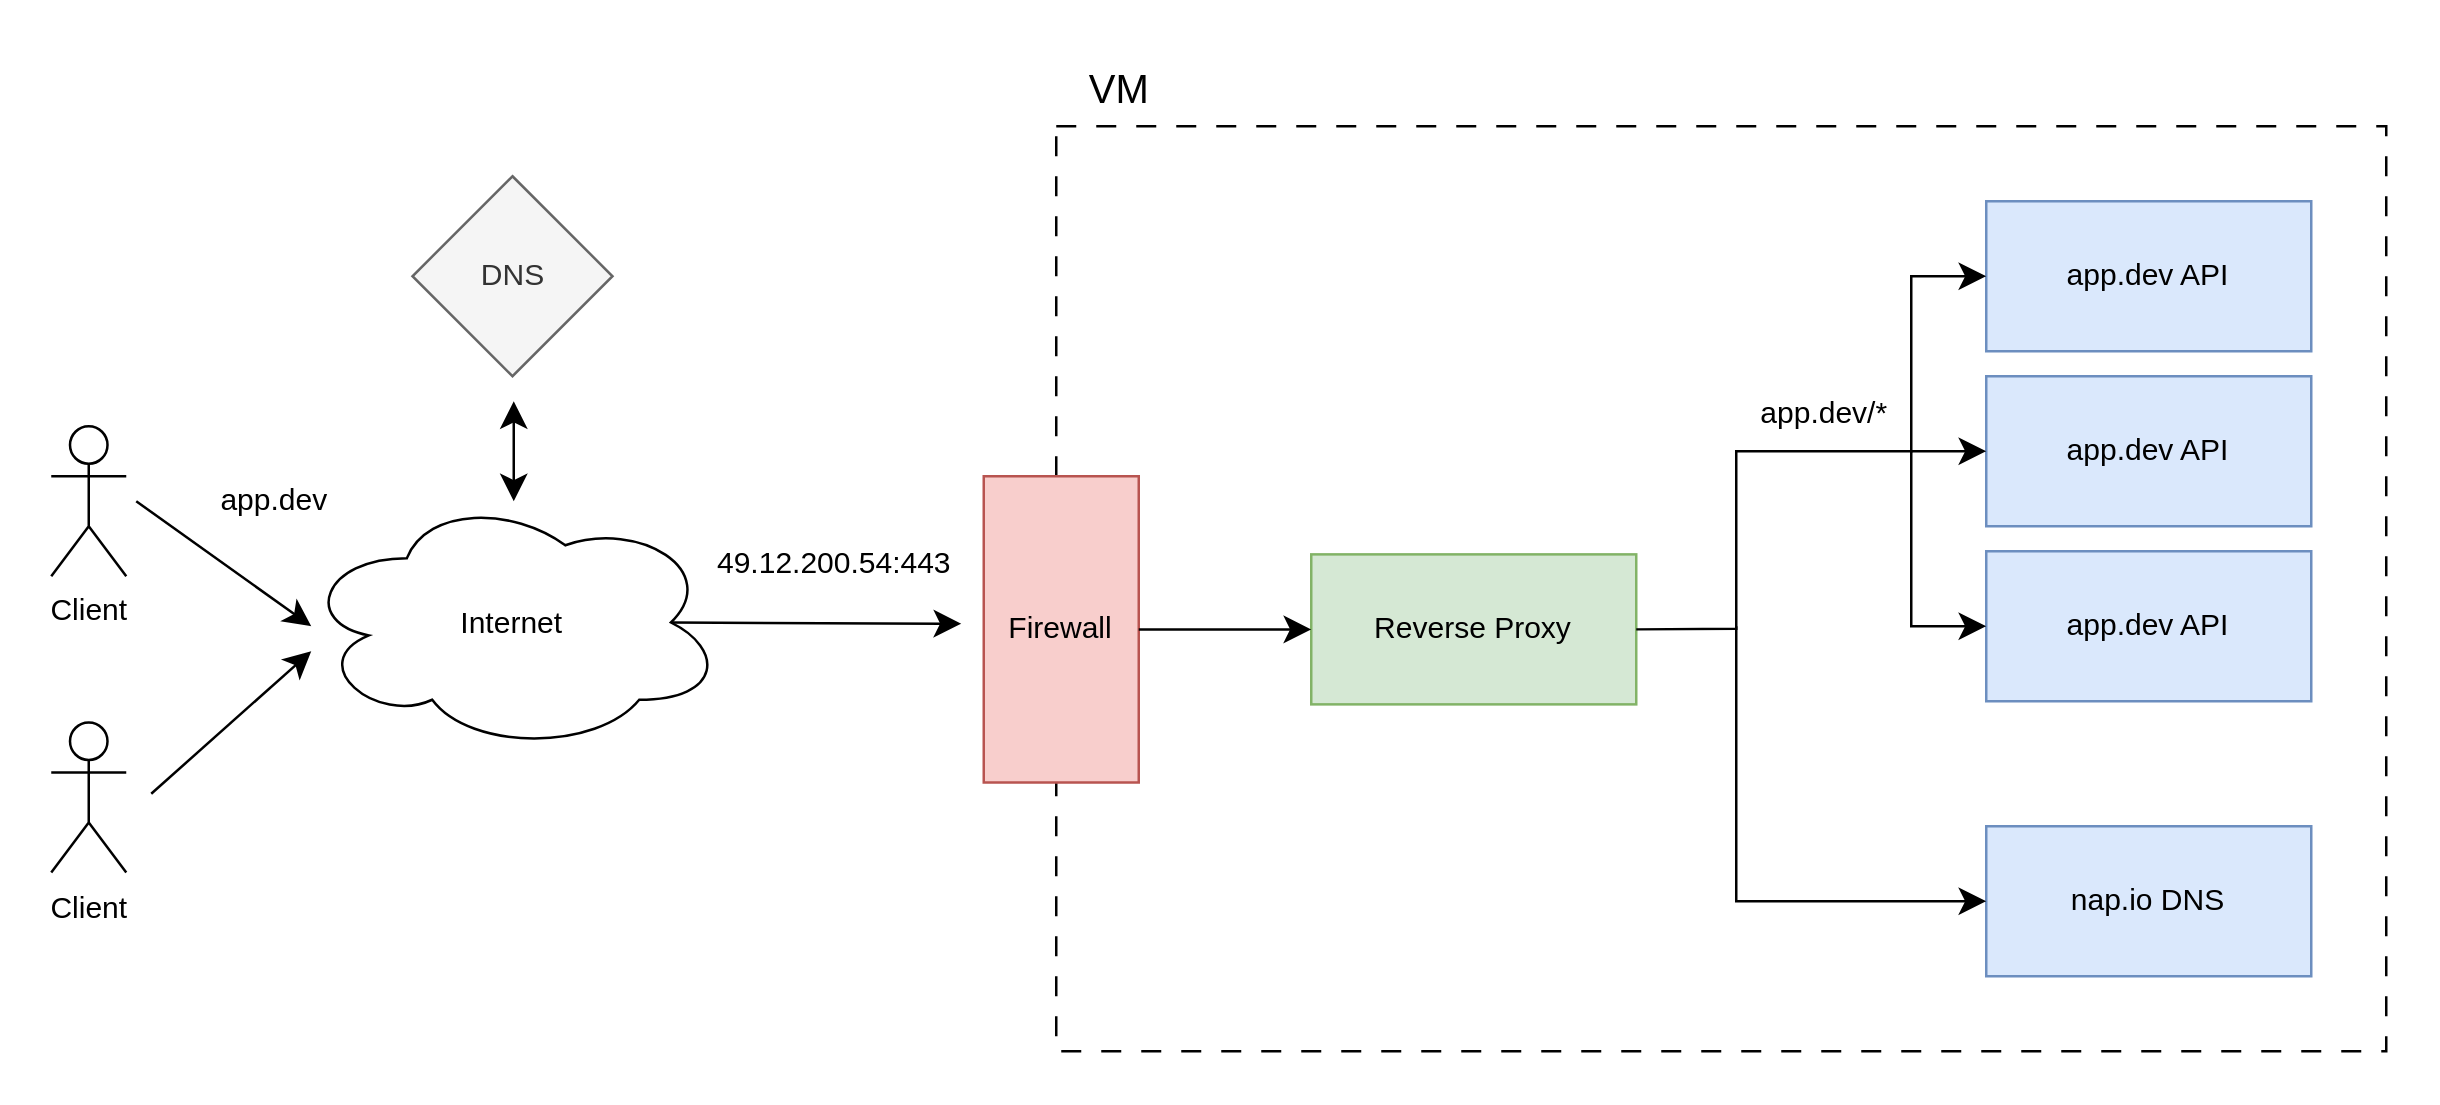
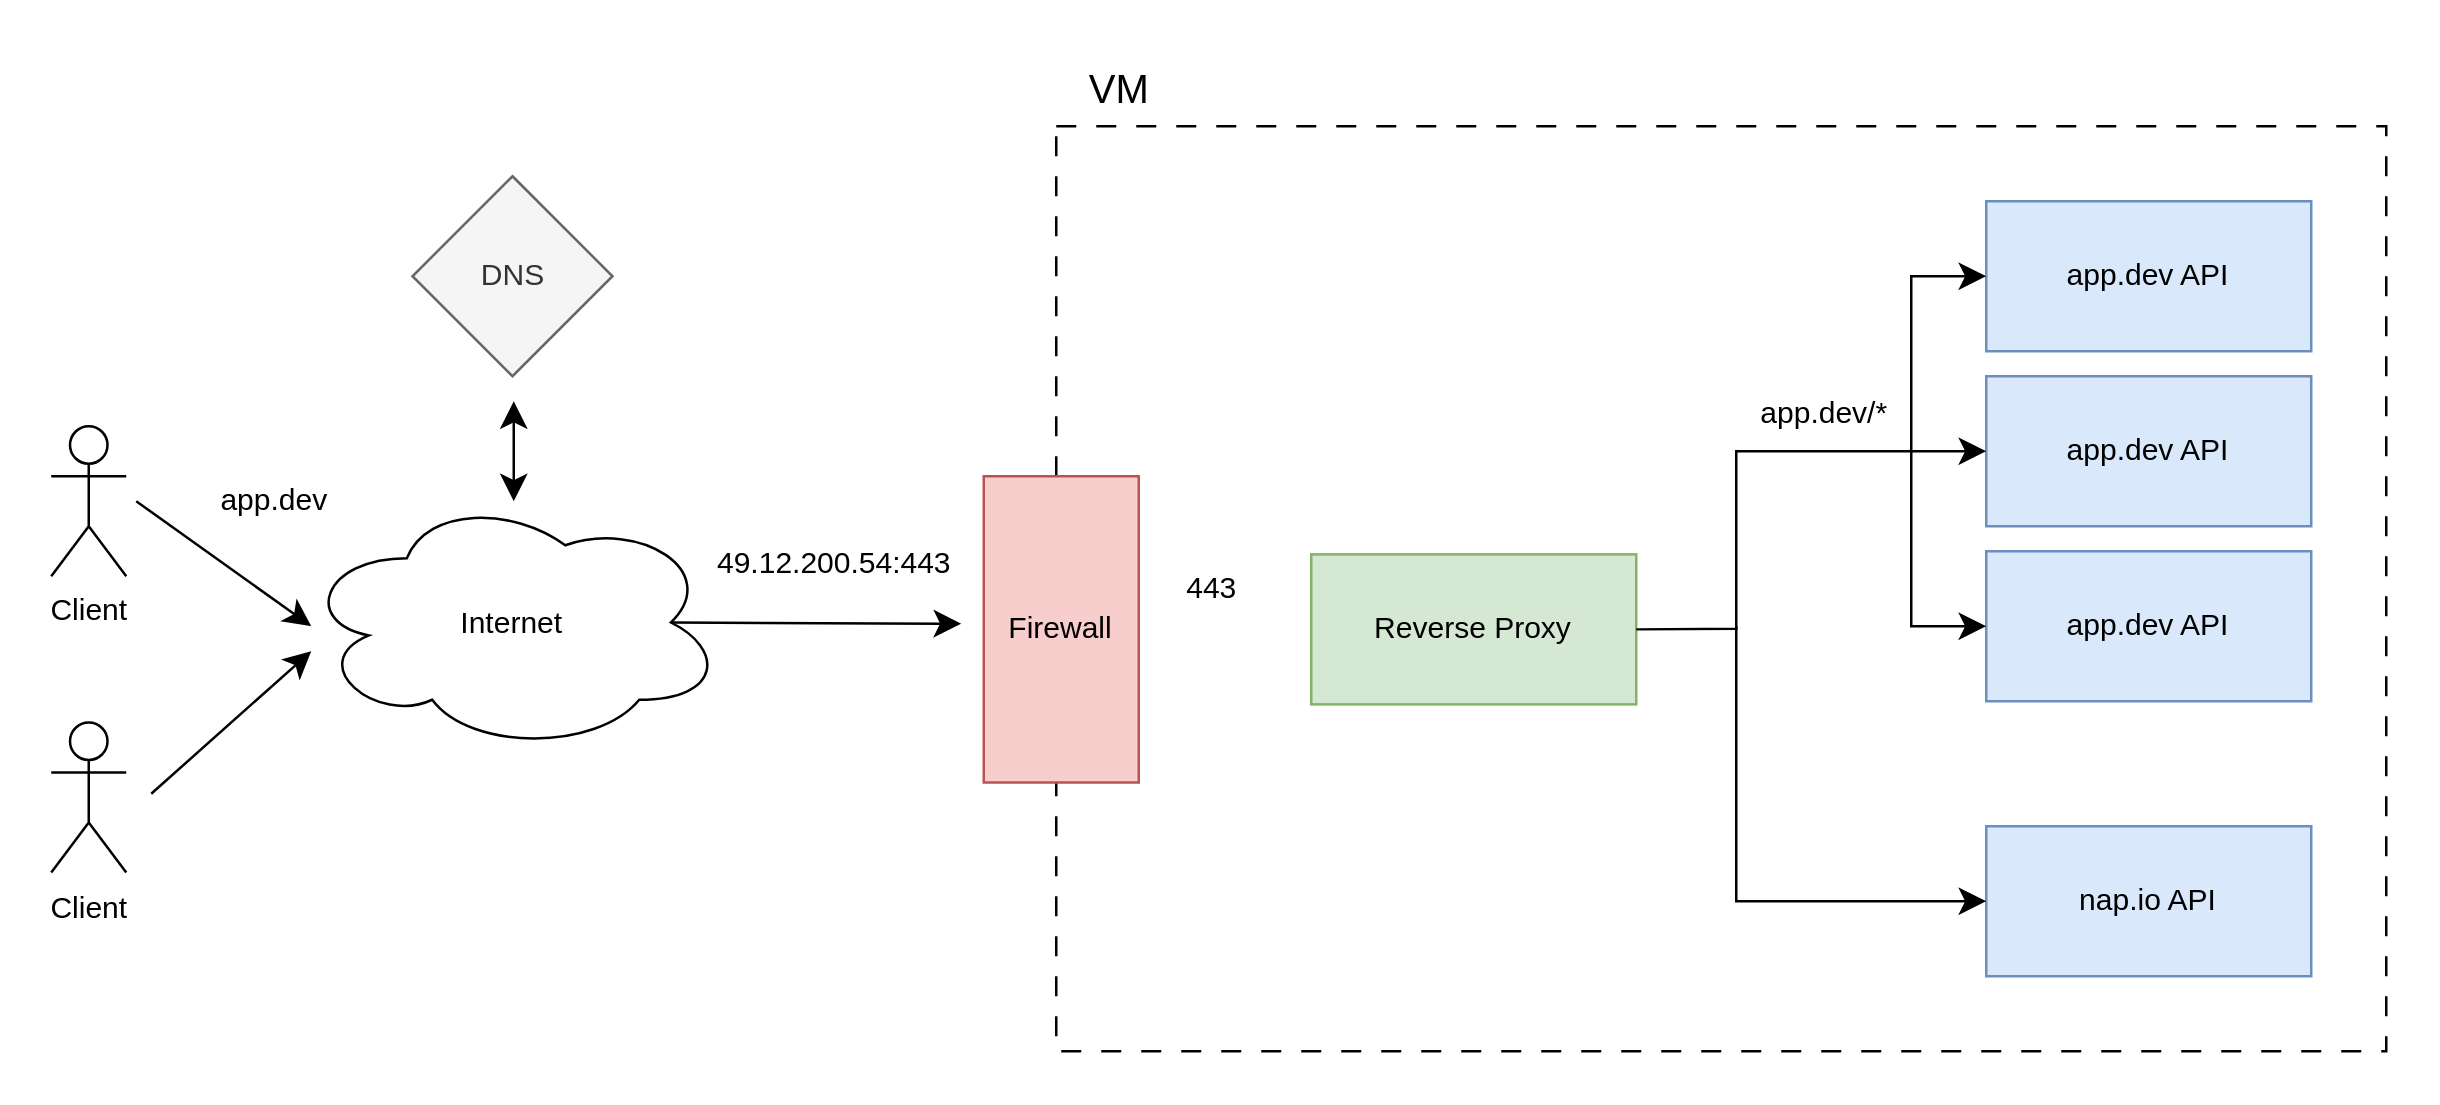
node "443": added
edge "Firewall" -> "Reverse Proxy": removed
node "nap.io DNS": label "nap.io DNS" -> "nap.io API"
